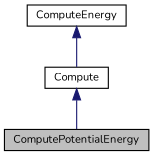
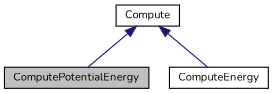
edge "Compute" -> "ComputeEnergy": reversed
